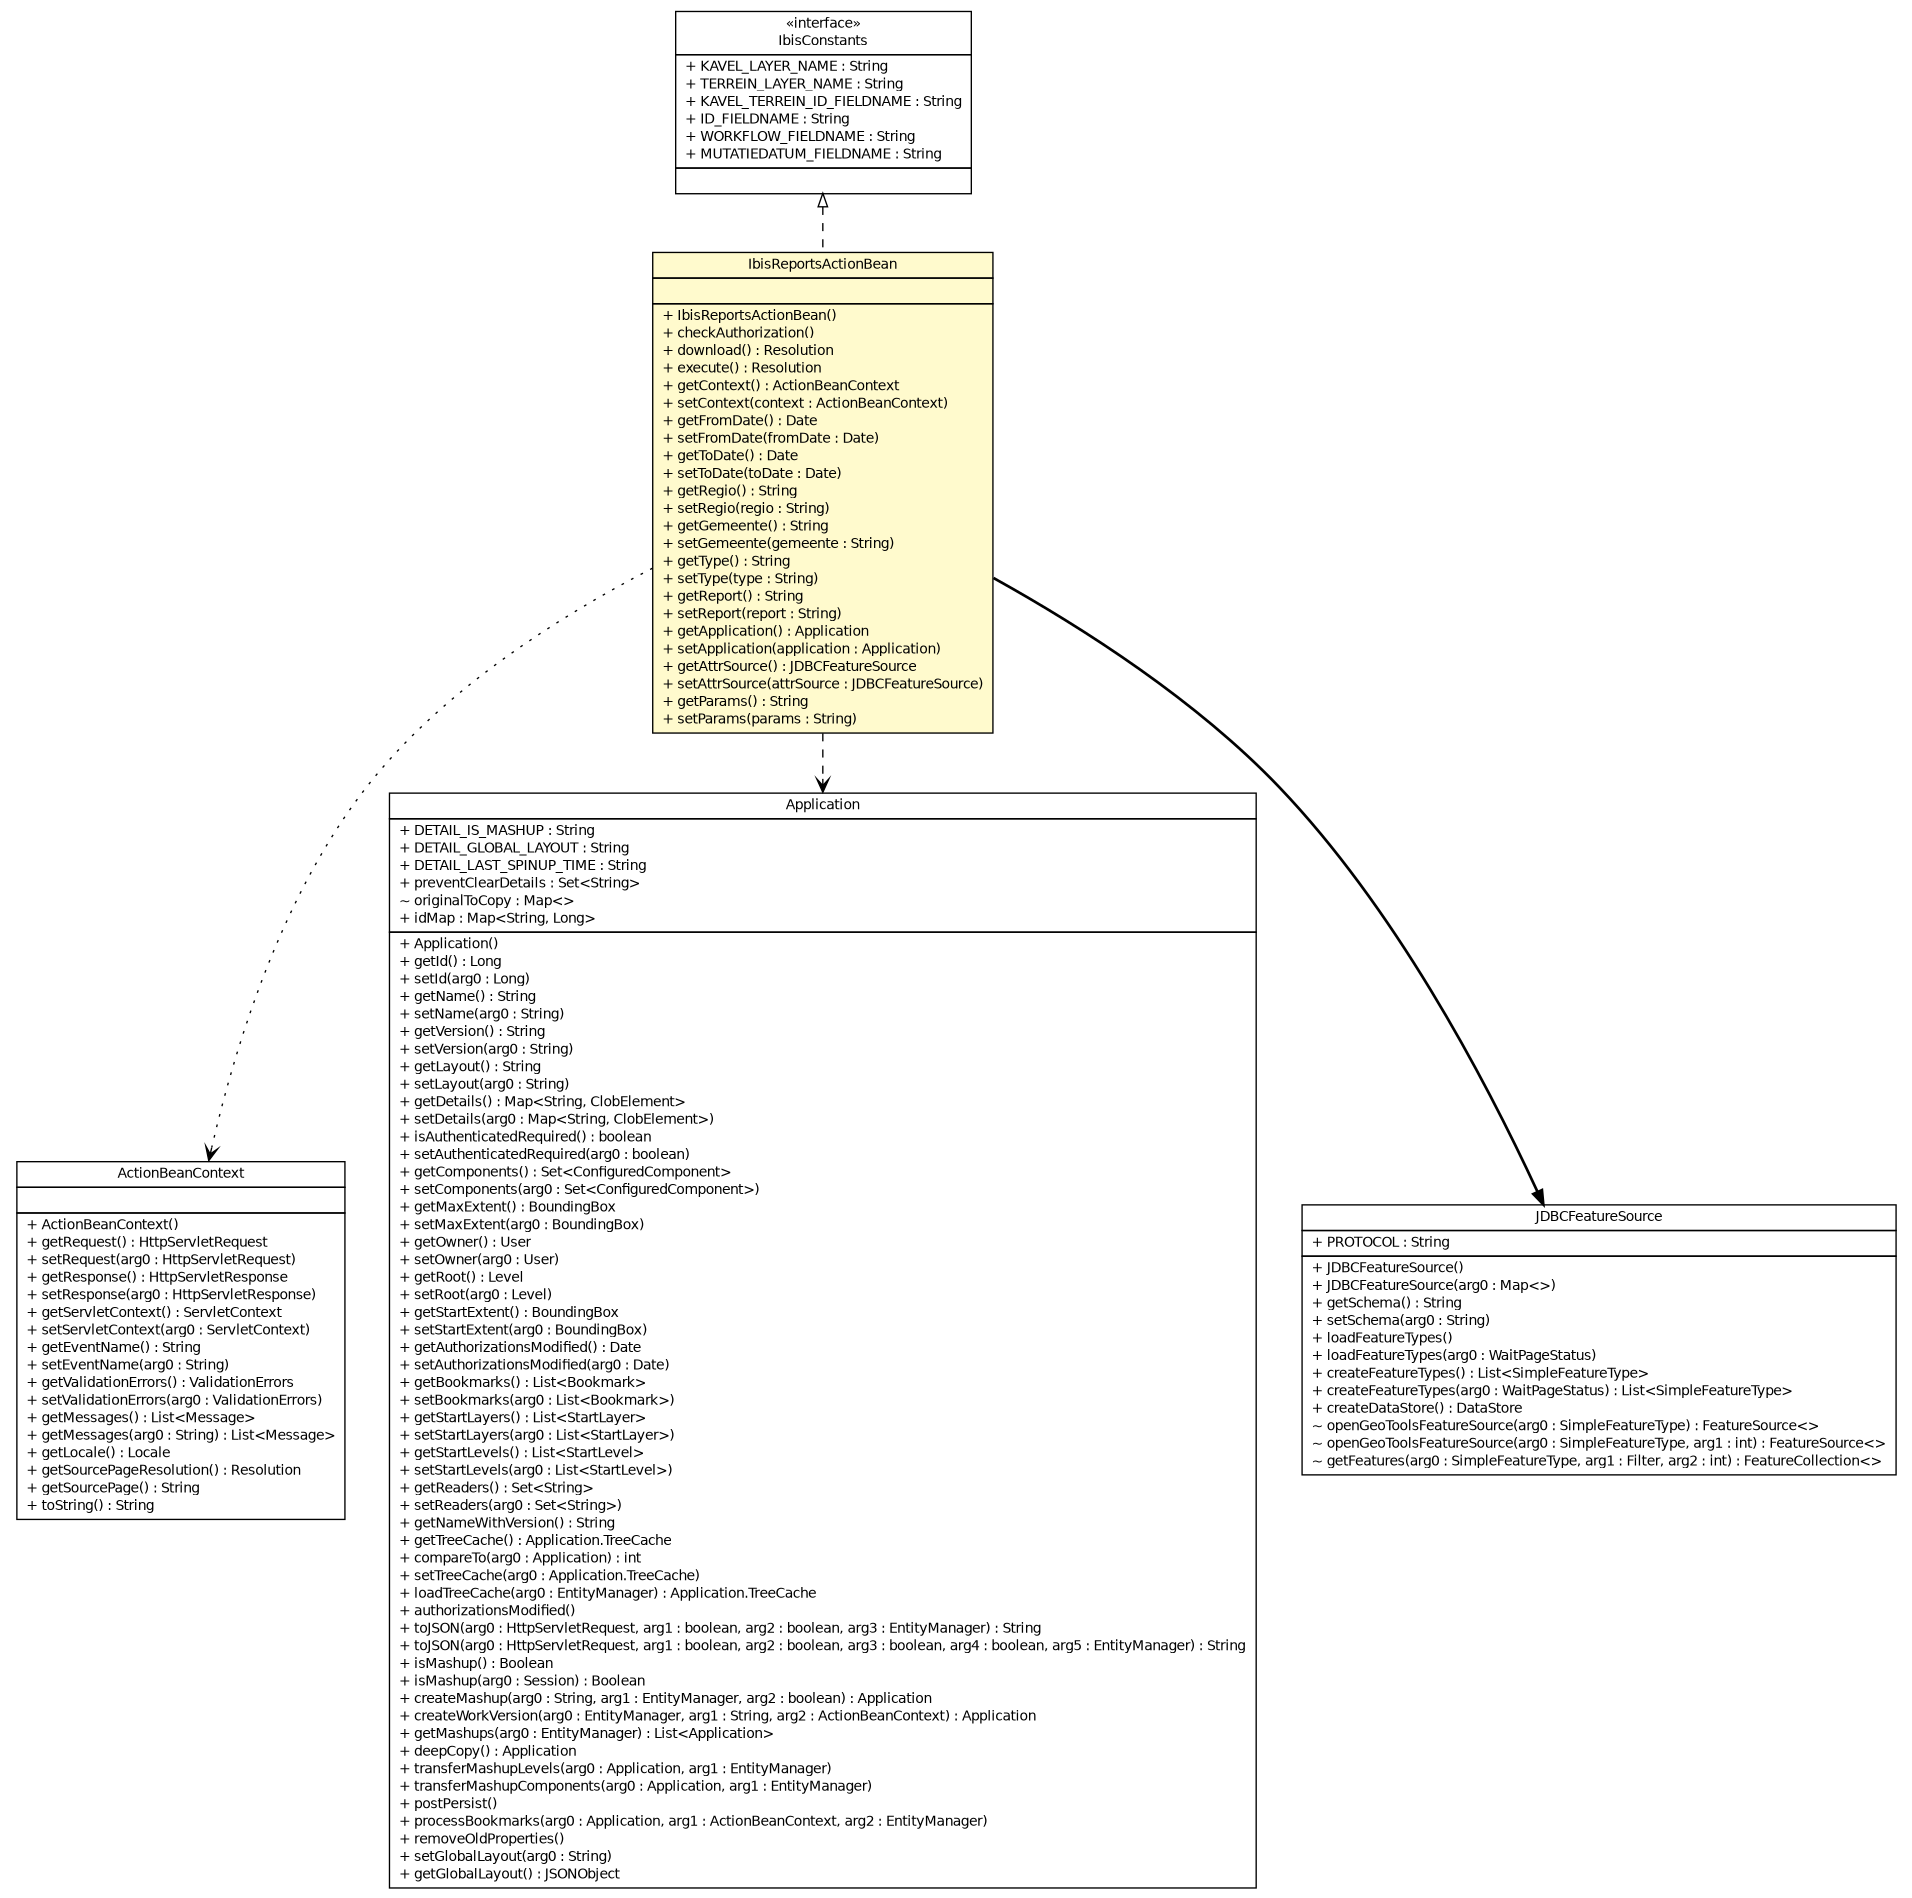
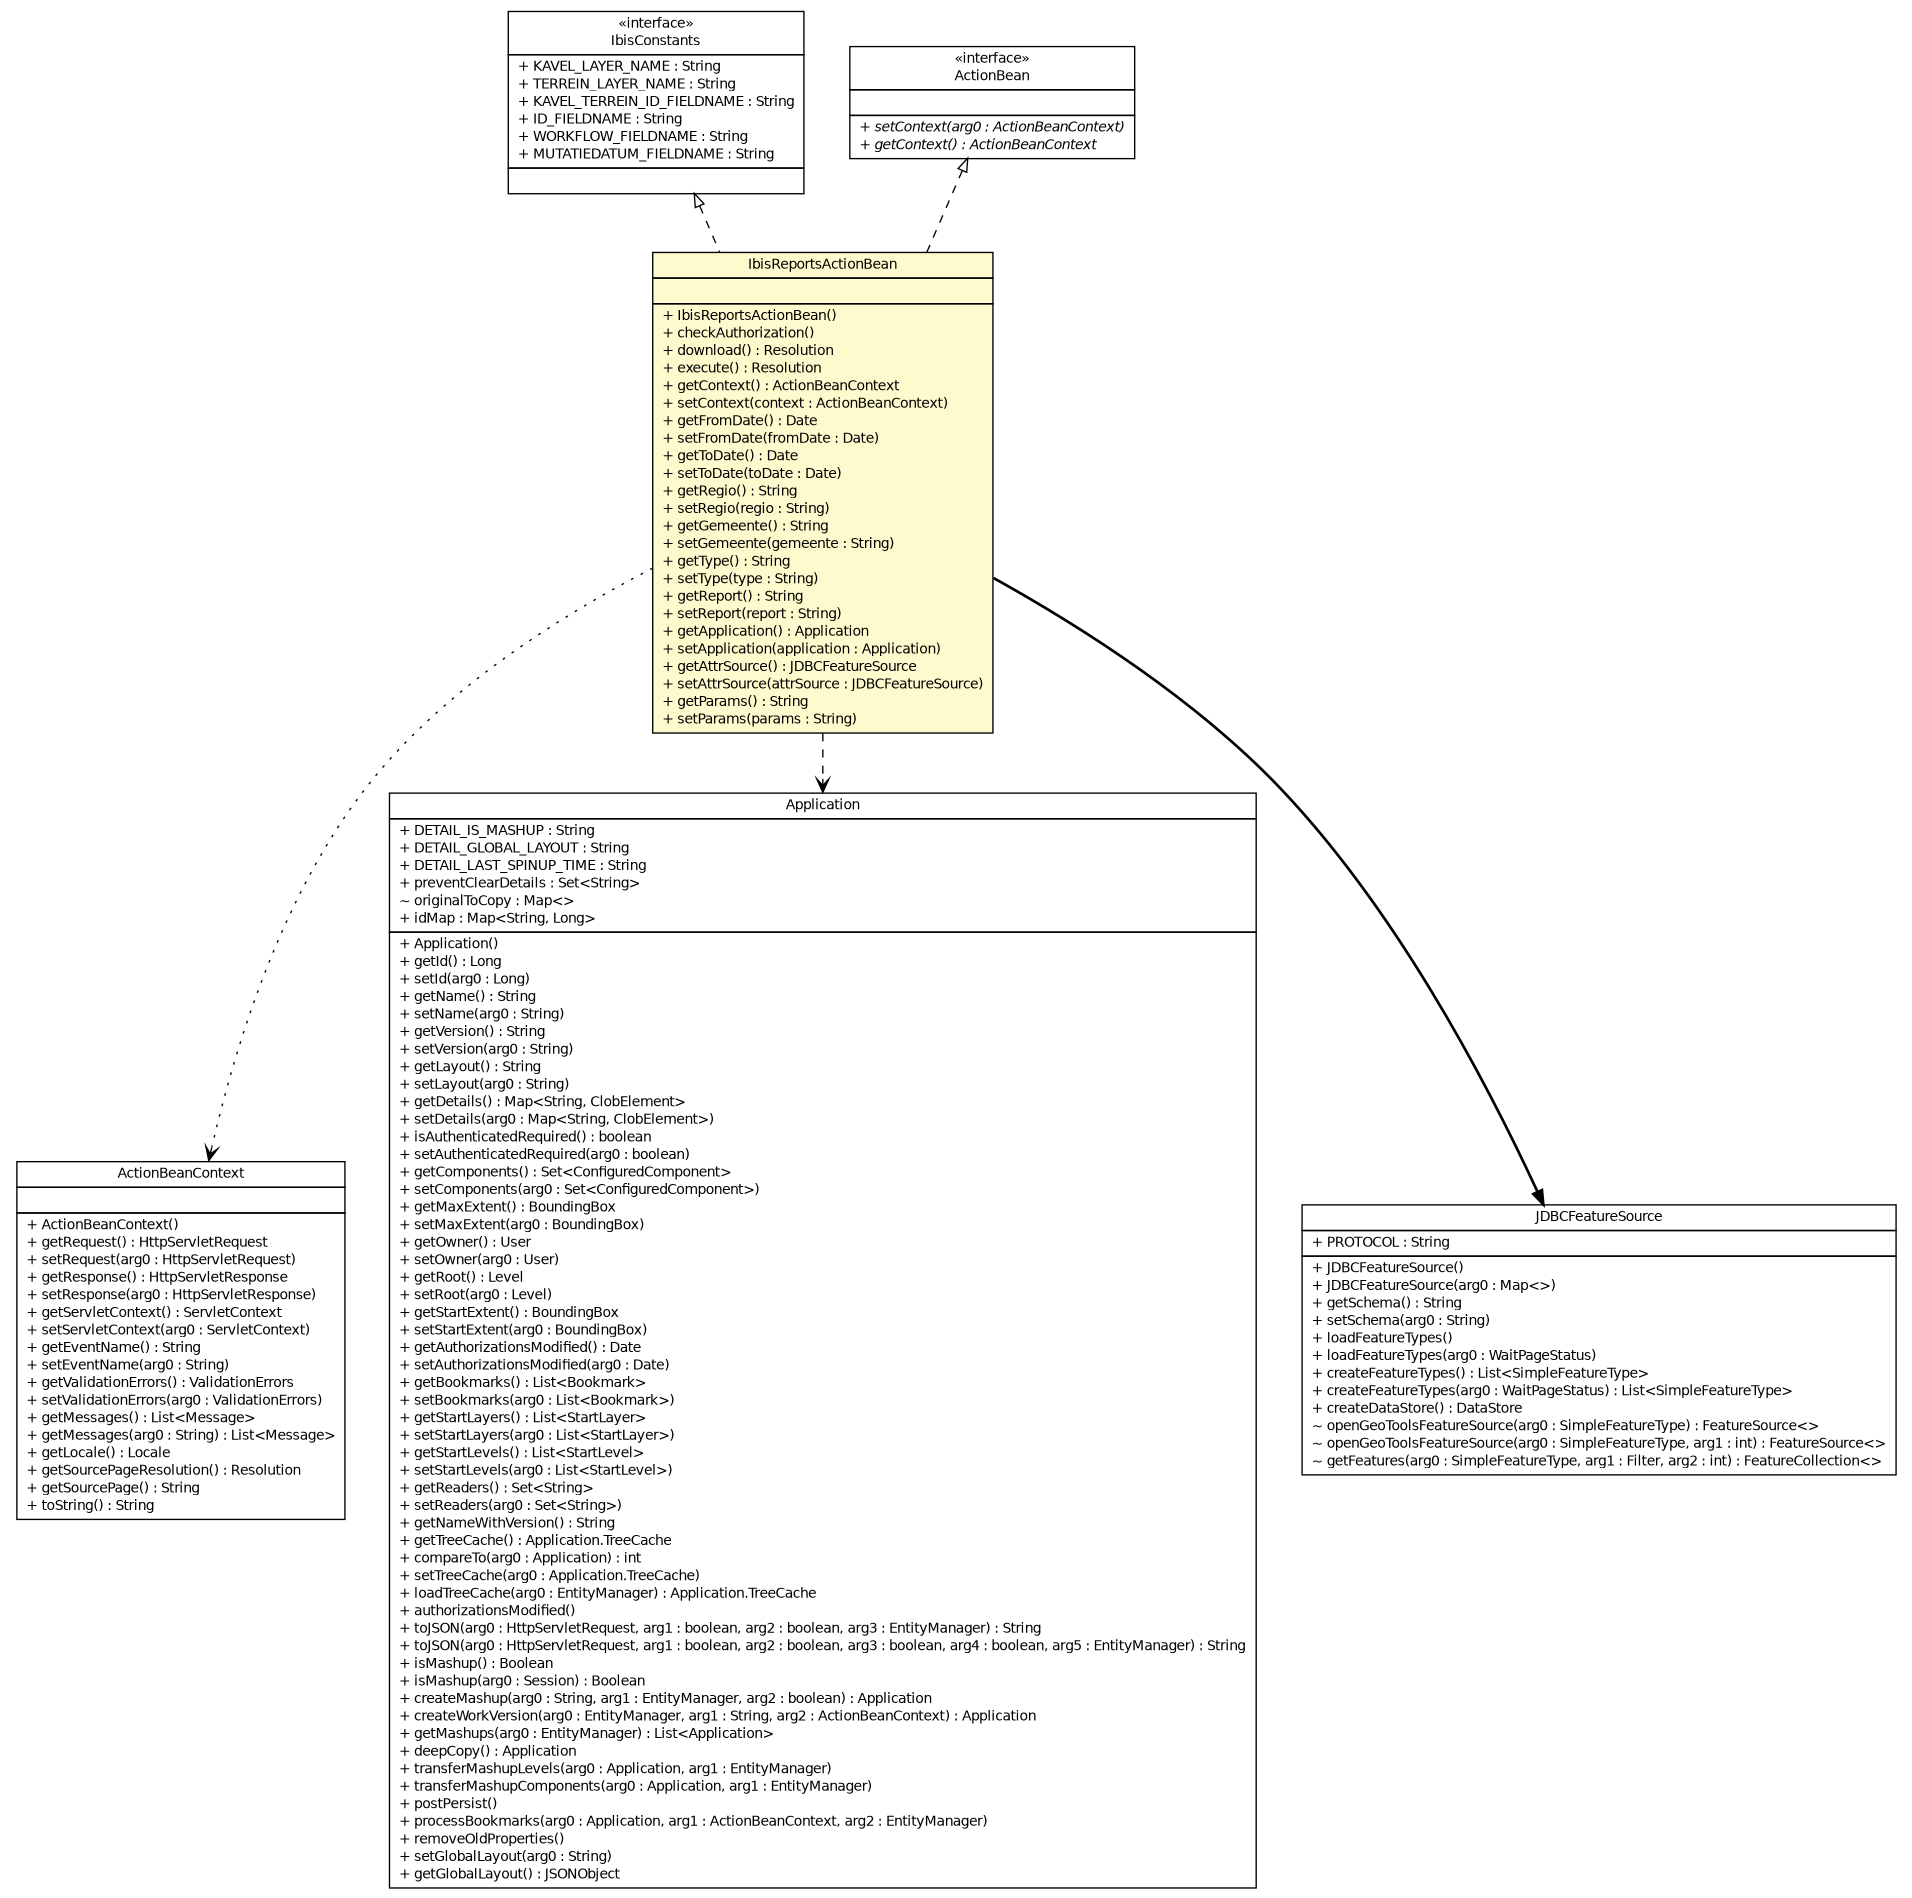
node "ActionBean": added
